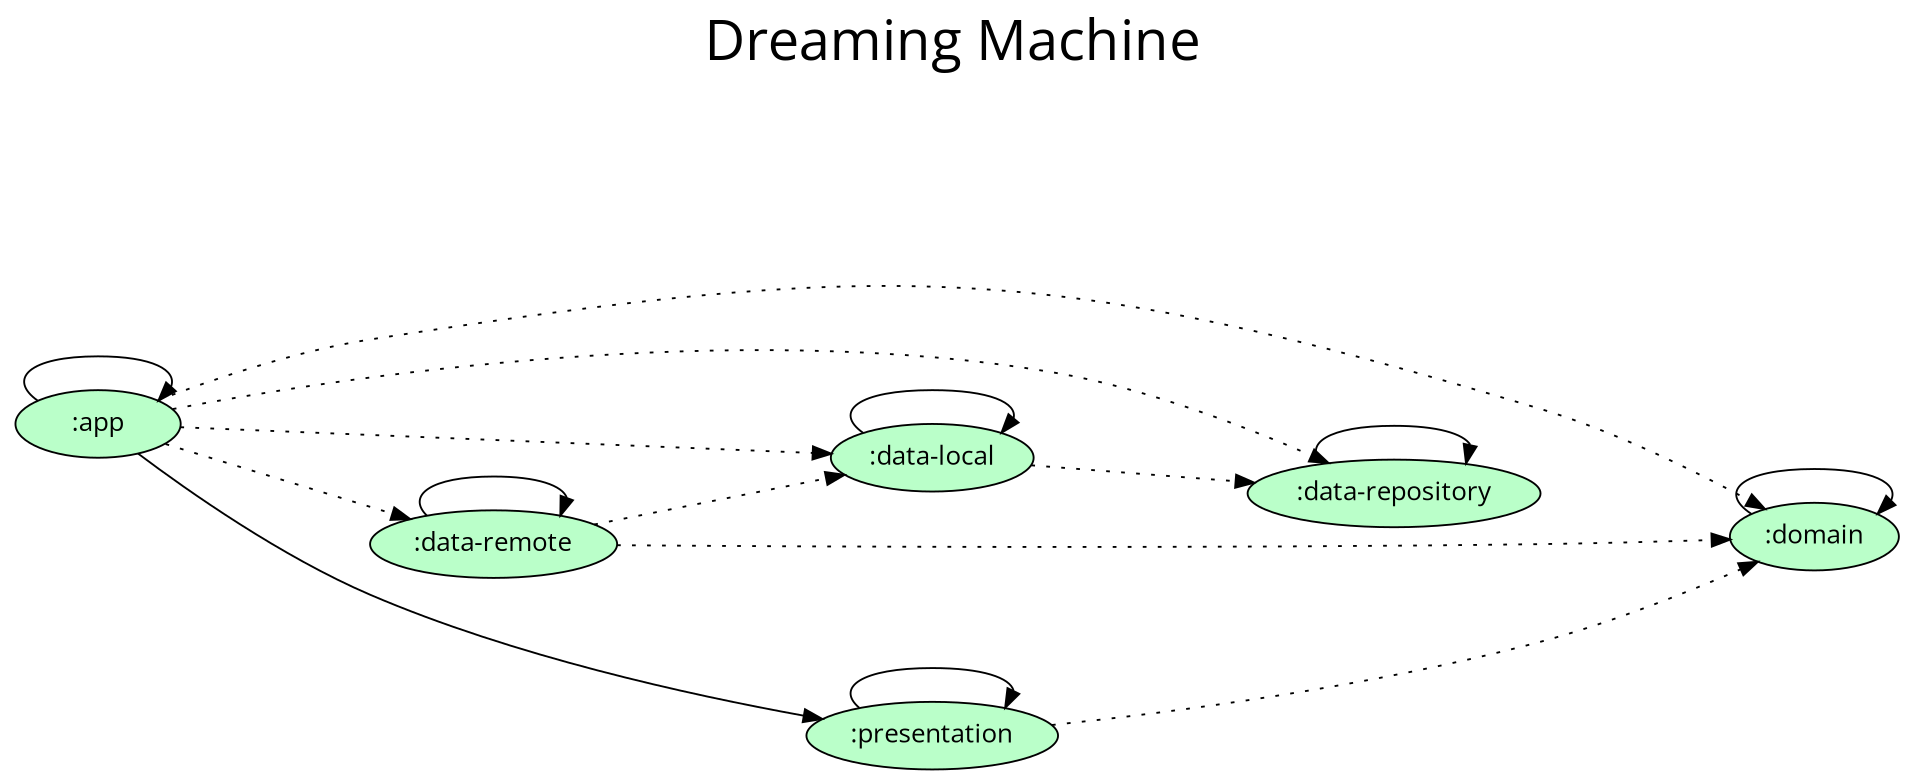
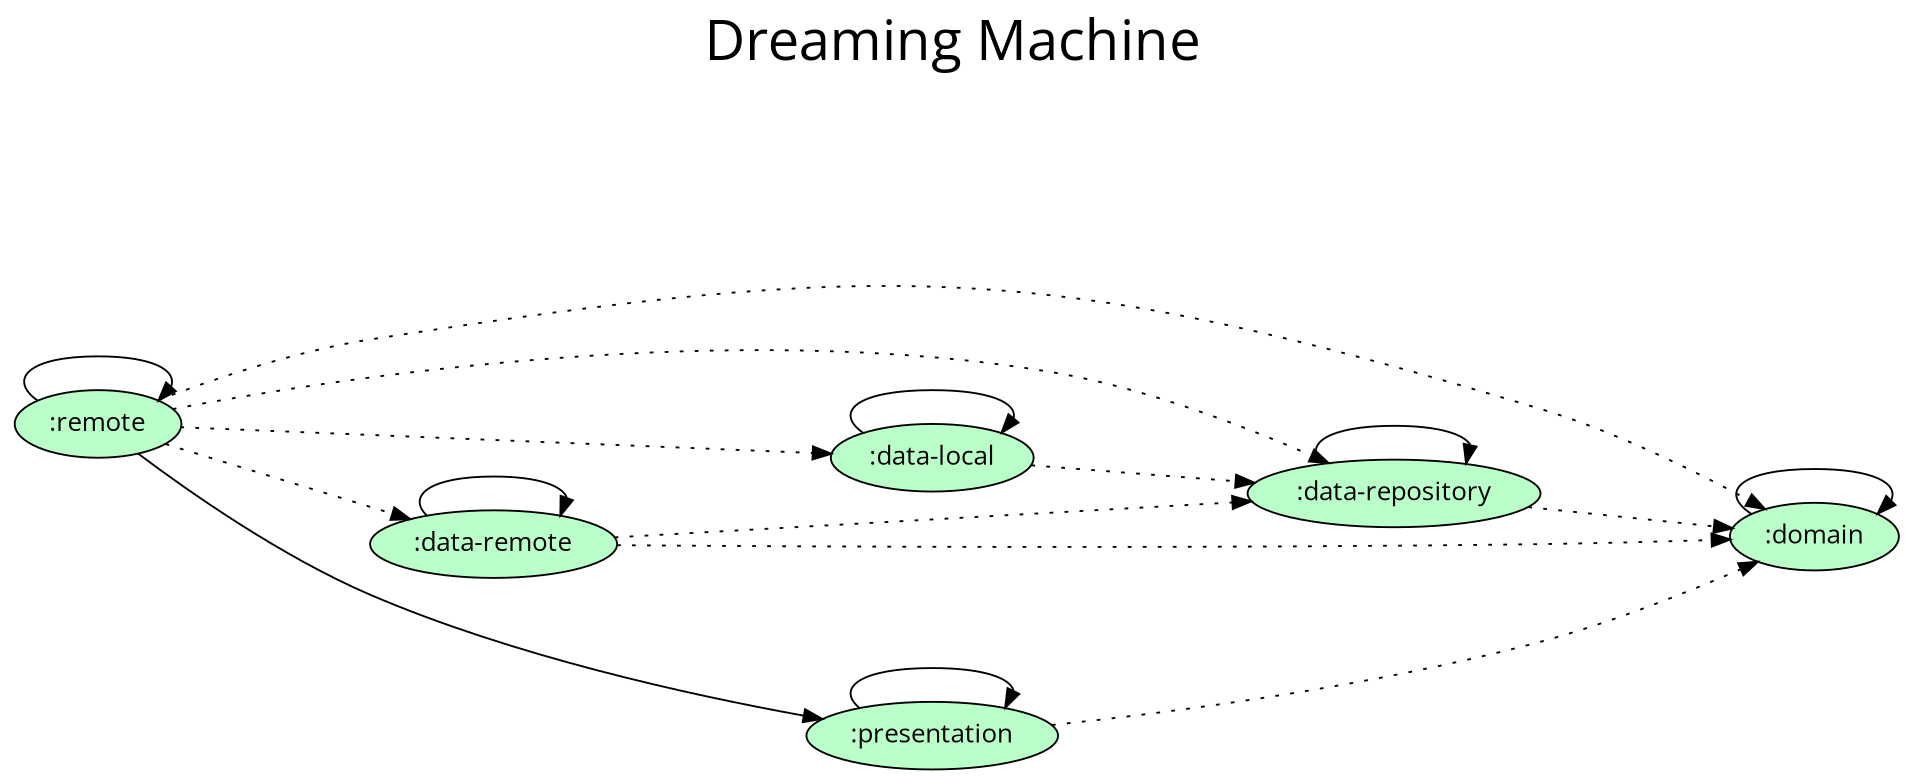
node ":app": label ":app" -> ":remote"
edge ":data-remote" -> ":data-local": now ":data-remote" -> ":data-repository"
edge ":data-repository" -> ":domain": added
